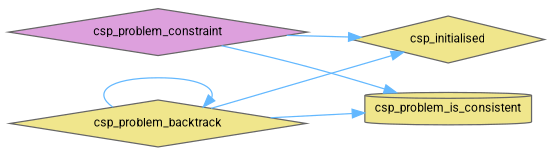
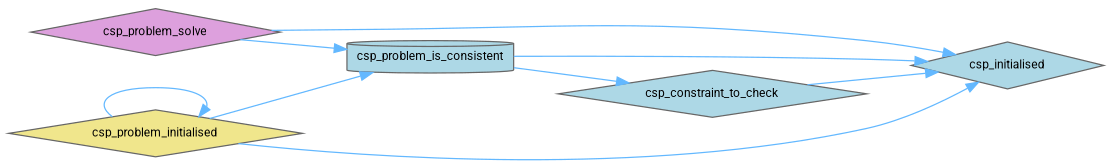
node "csp_problem_constraint": label "csp_problem_constraint" -> "csp_problem_solve"
node "csp_initialised": fillcolor khaki -> lightblue
edge "csp_problem_is_consistent" -> "csp_initialised": added
node "csp_constraint_to_check": added
node "csp_problem_is_consistent": fillcolor khaki -> lightblue
node "csp_problem_backtrack": label "csp_problem_backtrack" -> "csp_problem_initialised"
